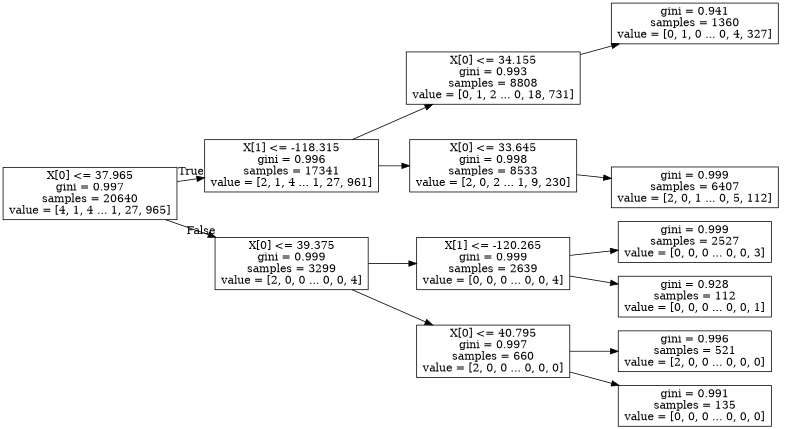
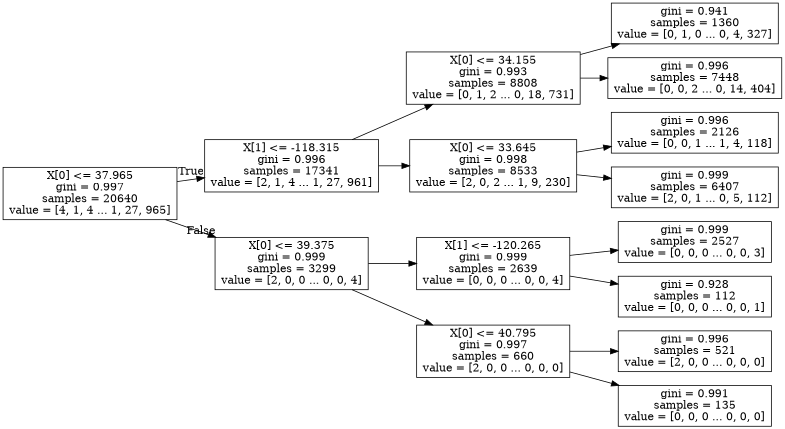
node "gini = 0.996 samples = 7448 value = [0, 0, 2 ... 0, 14, 404]": added
node "gini = 0.996 samples = 2126 value = [0, 0, 1 ... 1, 4, 118]": added
